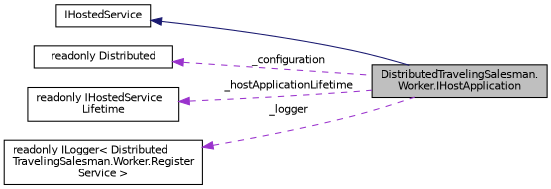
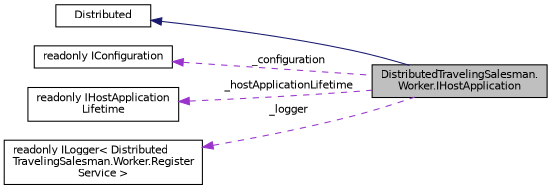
node "IHostedService": label "IHostedService" -> "Distributed"
node "readonly Distributed": label "readonly Distributed" -> "readonly IConfiguration"
node "readonly IHostedService Lifetime": label "readonly IHostedService Lifetime" -> "readonly IHostApplication Lifetime"
